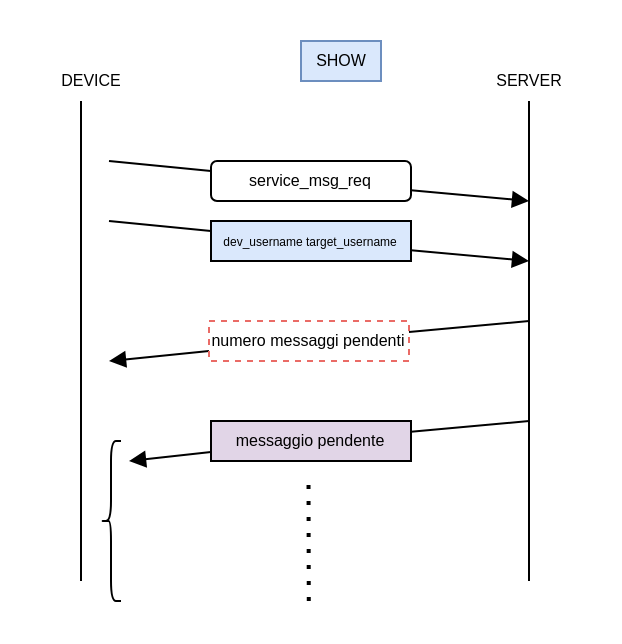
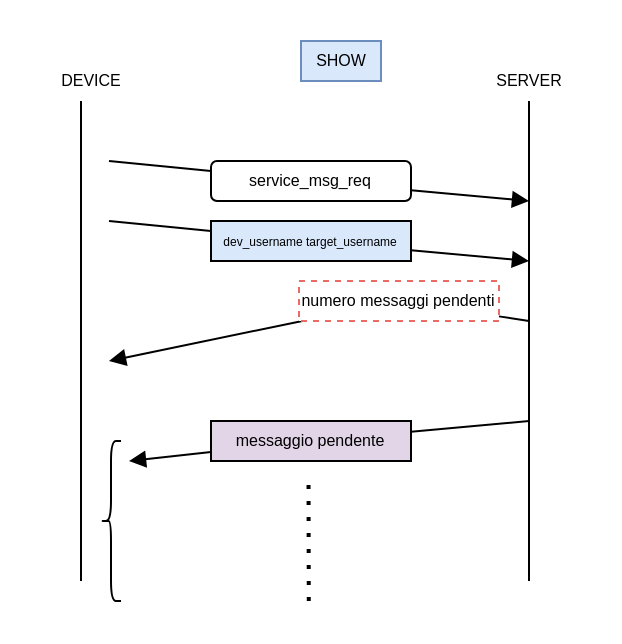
node "numero messaggi pendenti": moved (309, 341) -> (399, 301)
